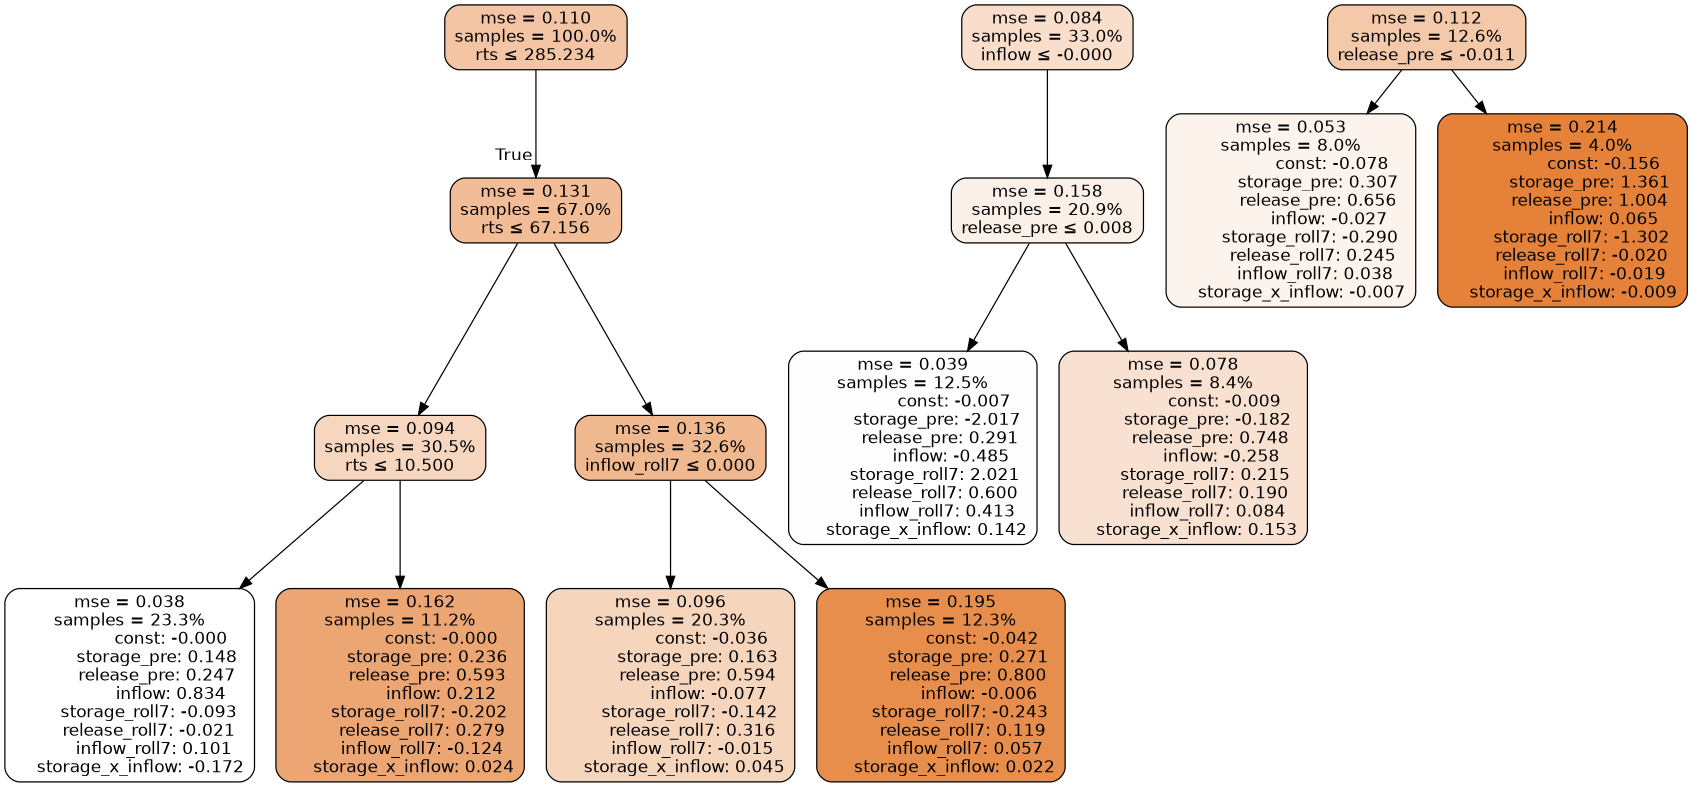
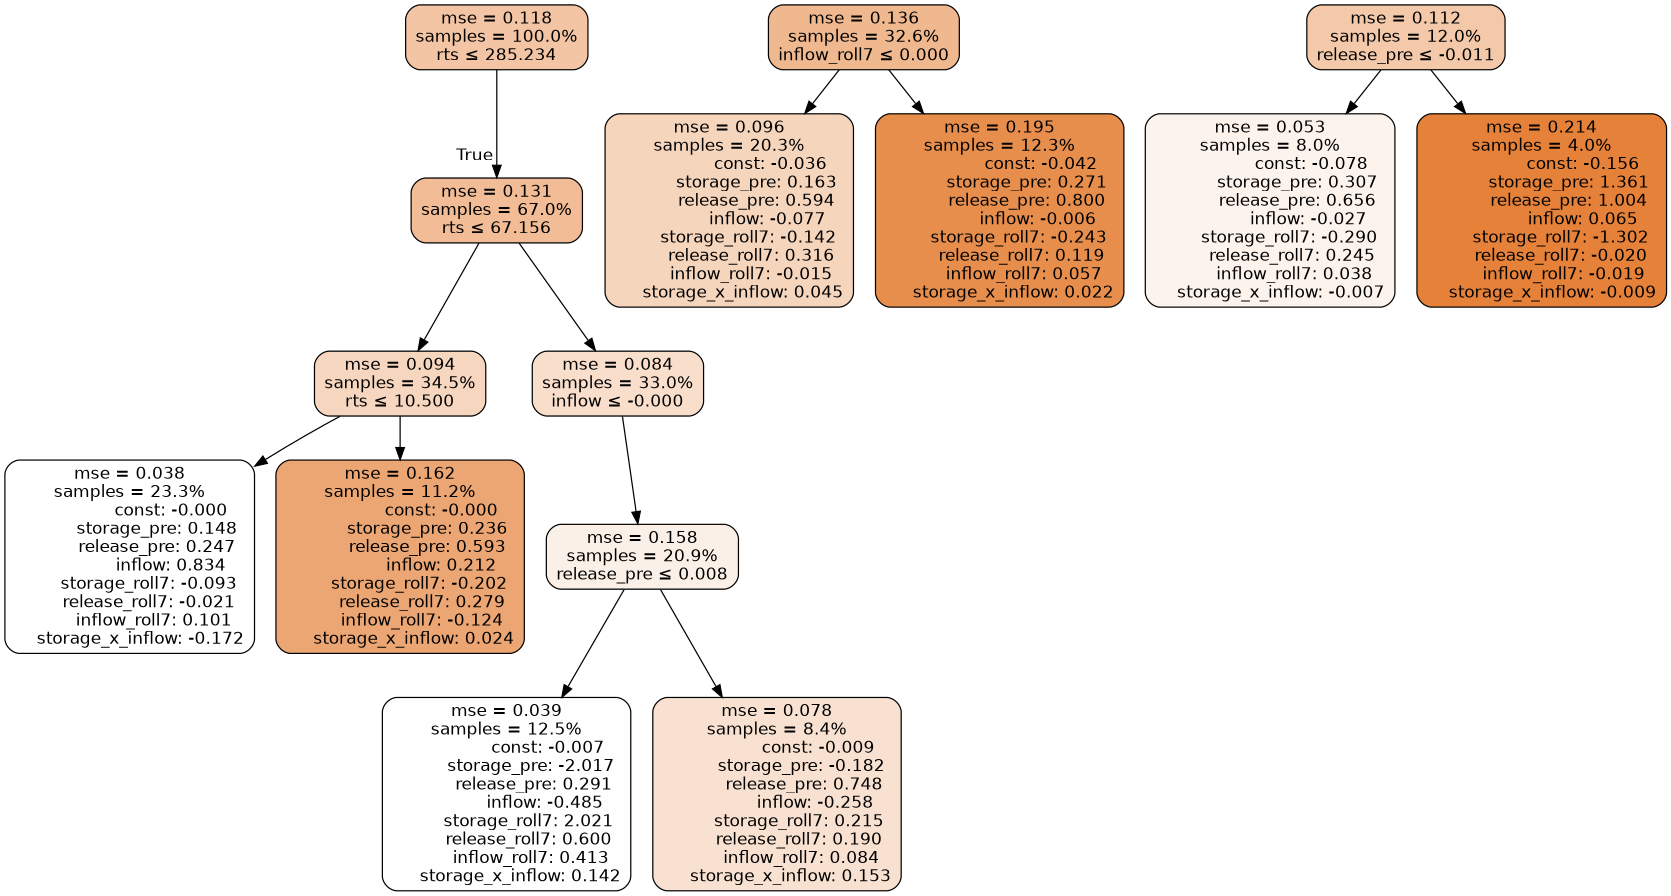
node "mse = 0.110 samples = 100.0% rts ≤ 285.234": label "mse = 0.110 samples = 100.0% rts ≤ 285.234" -> "mse = 0.118 samples = 100.0% rts ≤ 285.234"
node "mse = 0.112 samples = 12.6% release_pre ≤ -0.011": label "mse = 0.112 samples = 12.6% release_pre ≤ -0.011" -> "mse = 0.112 samples = 12.0% release_pre ≤ -0.011"
edge "mse = 0.131 samples = 67.0% rts ≤ 67.156" -> "mse = 0.136 samples = 32.6% inflow_roll7 ≤ 0.000": now "mse = 0.131 samples = 67.0% rts ≤ 67.156" -> "mse = 0.084 samples = 33.0% inflow ≤ -0.000"
node "mse = 0.094 samples = 30.5% rts ≤ 10.500": label "mse = 0.094 samples = 30.5% rts ≤ 10.500" -> "mse = 0.094 samples = 34.5% rts ≤ 10.500"
